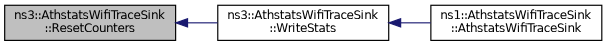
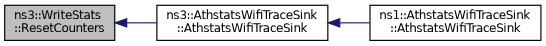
node "ns3::AthstatsWifiTraceSink ::ResetCounters": label "ns3::AthstatsWifiTraceSink ::ResetCounters" -> "ns3::WriteStats ::ResetCounters"
node "ns3::AthstatsWifiTraceSink ::WriteStats": label "ns3::AthstatsWifiTraceSink ::WriteStats" -> "ns3::AthstatsWifiTraceSink ::AthstatsWifiTraceSink"
